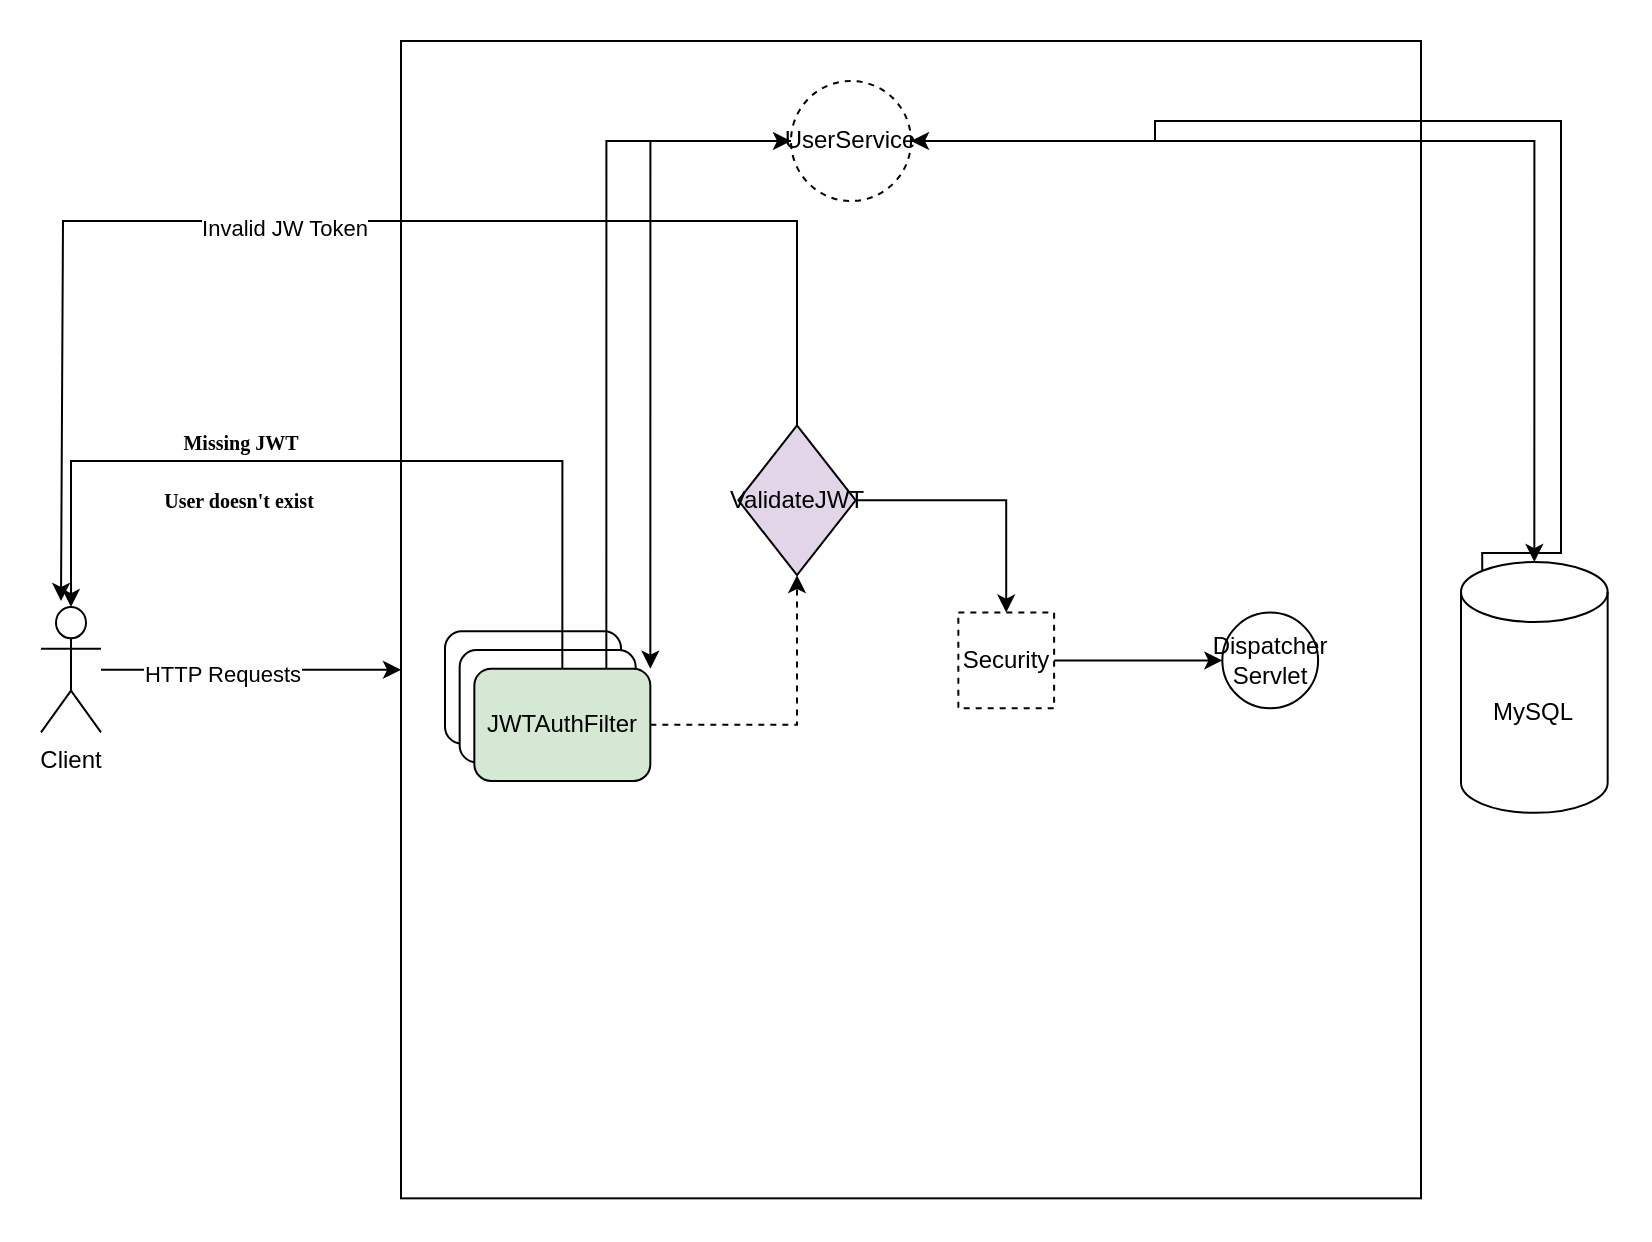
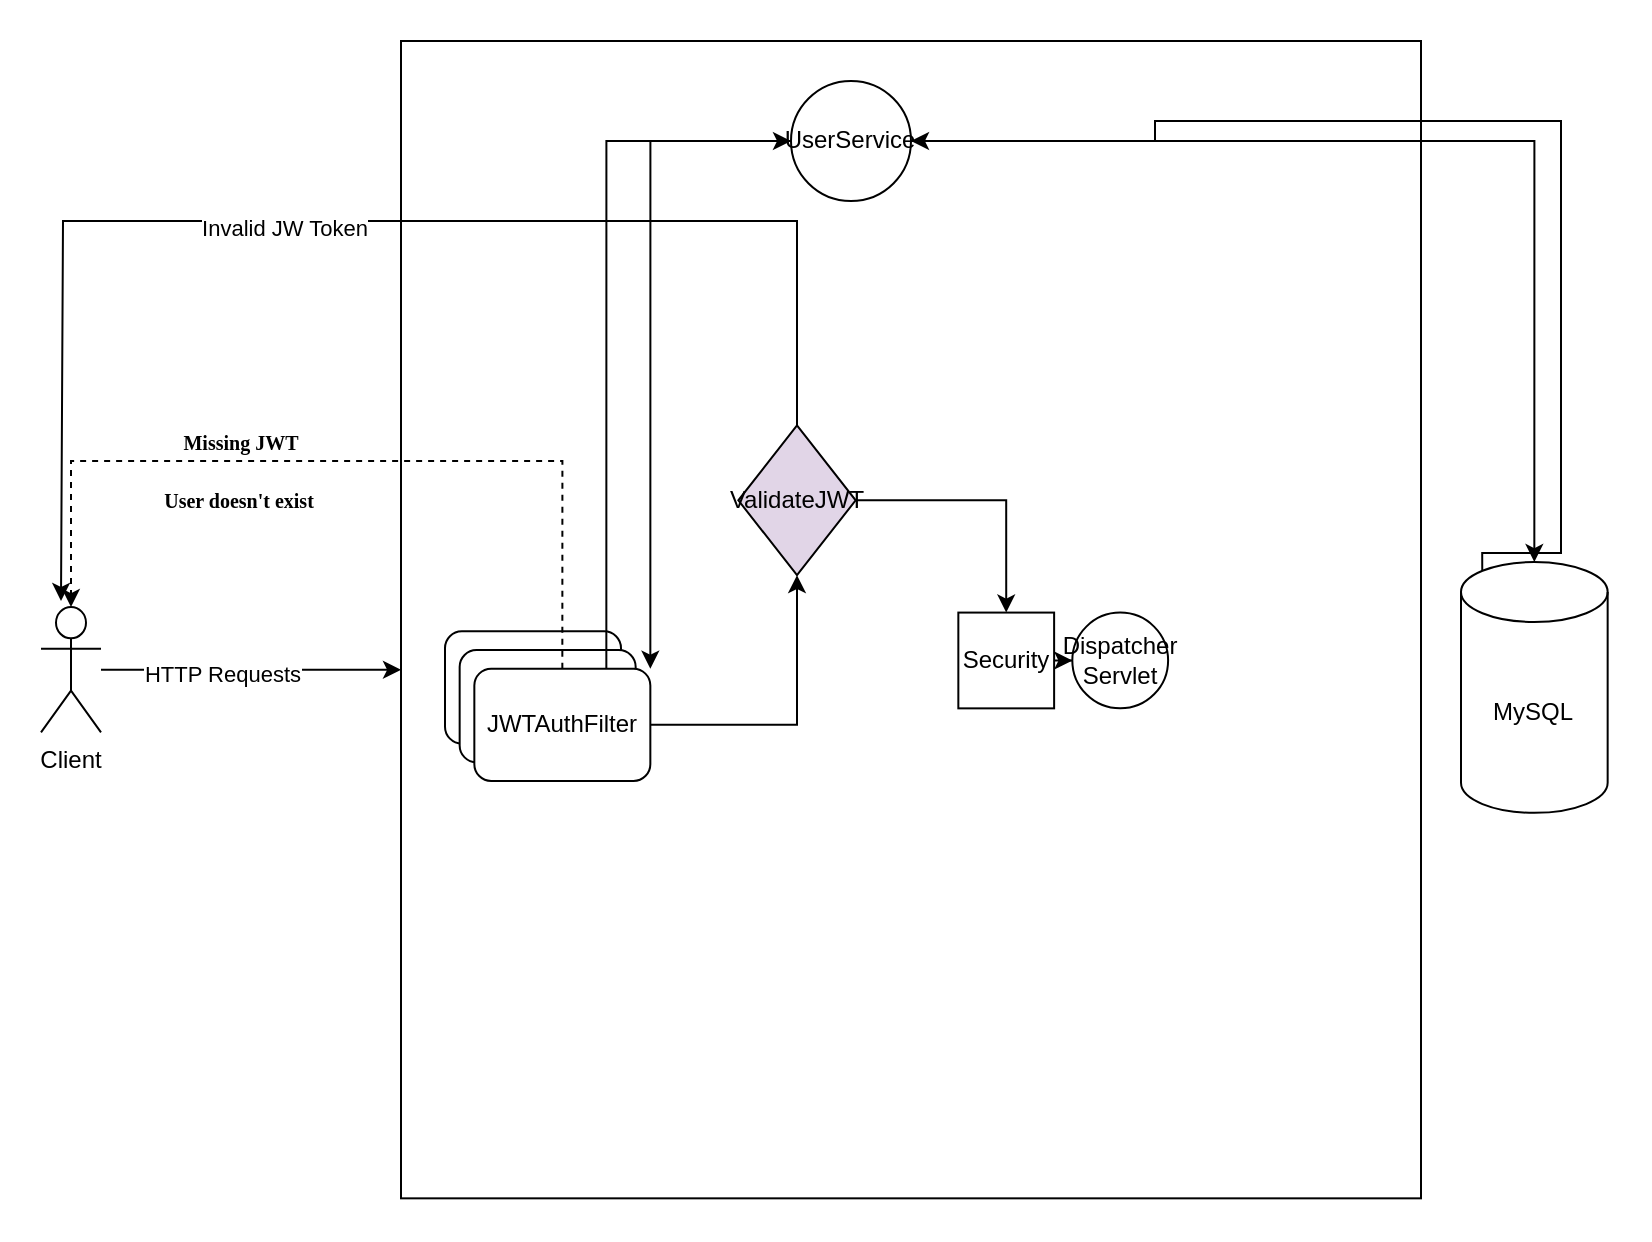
node "UserService": style dashed -> solid
edge "JWTAuthFilter" -> "Client": style solid -> dashed
node "Security": style dashed -> solid
node "Dispatcher Servlet": moved (1270, 660) -> (1120, 660)
node "JWTAuthFilter": fillcolor #d5e8d4 -> #ffffff
edge "JWTAuthFilter" -> "ValidateJWT": style dashed -> solid
